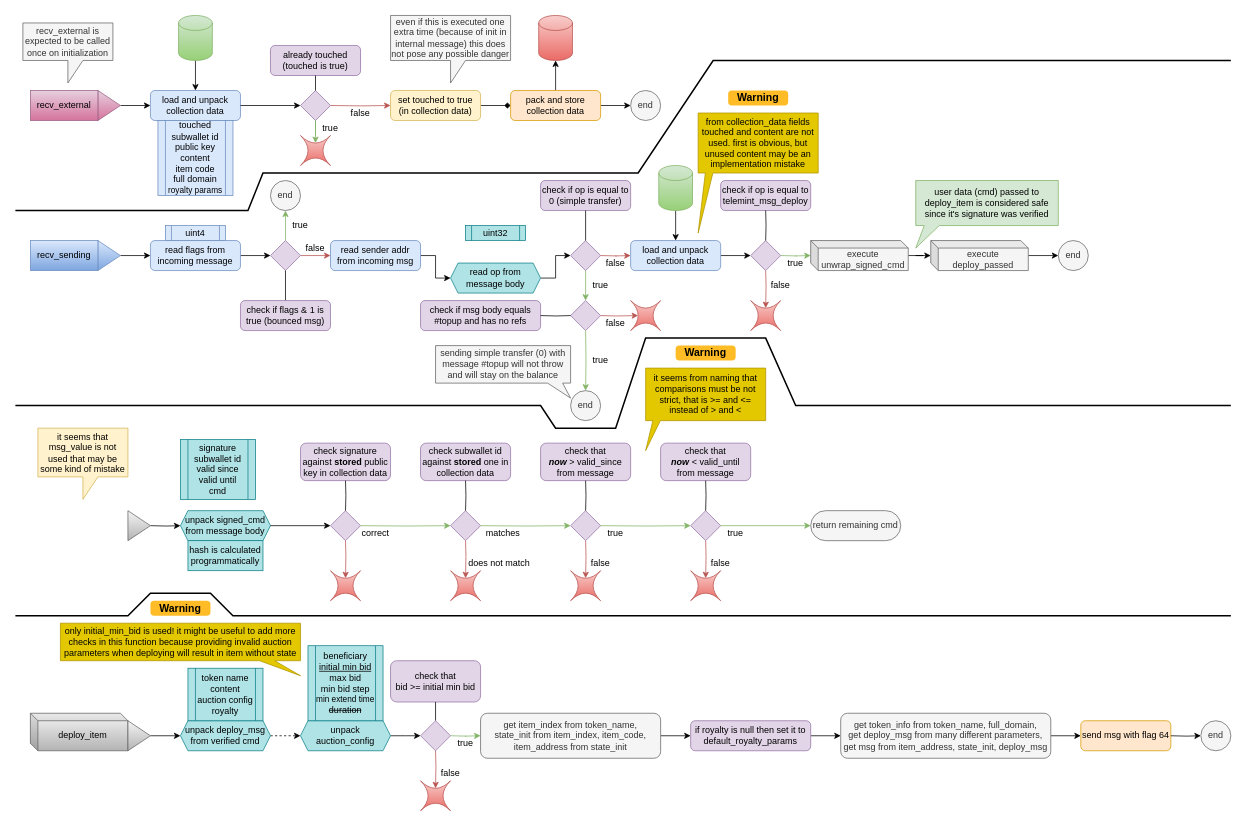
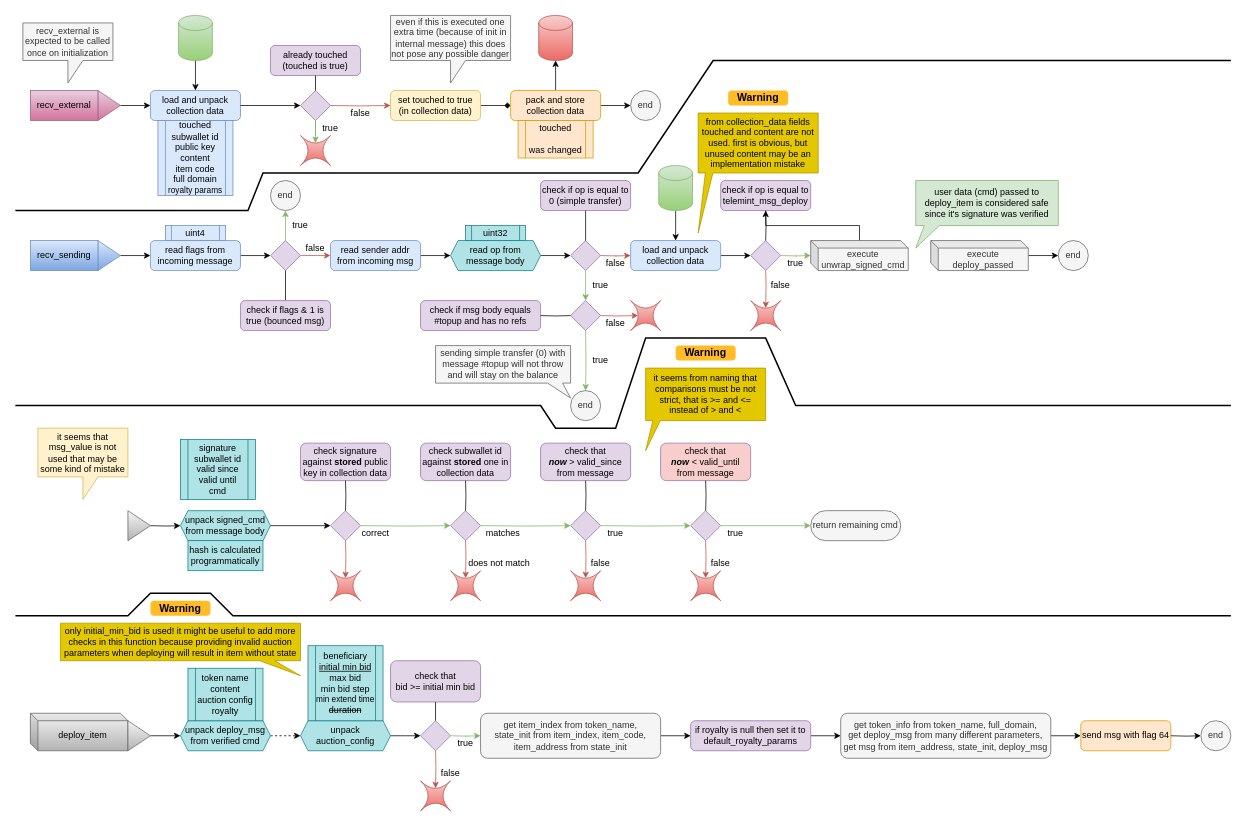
node "touched was changed": added
edge "execute unwrap_signed_cmd" -> "execute deploy_passed": now "execute unwrap_signed_cmd" -> "check if op is equal to telemint_msg_deploy"
node "read op from message body": moved (495, 278) -> (495, 255)
node "check that now < valid_until from message": fillcolor #e1d5e7 -> #f8cecc
